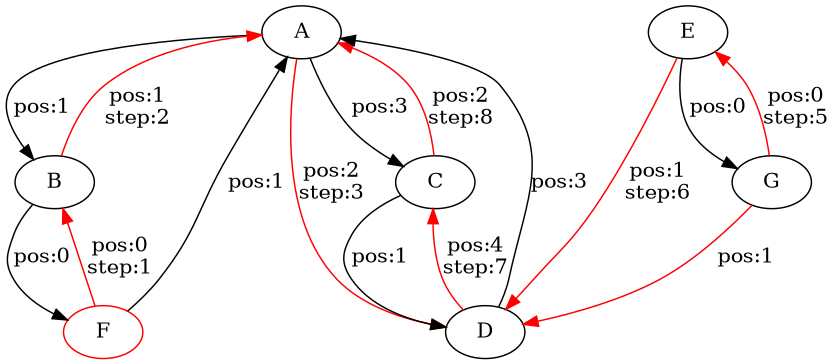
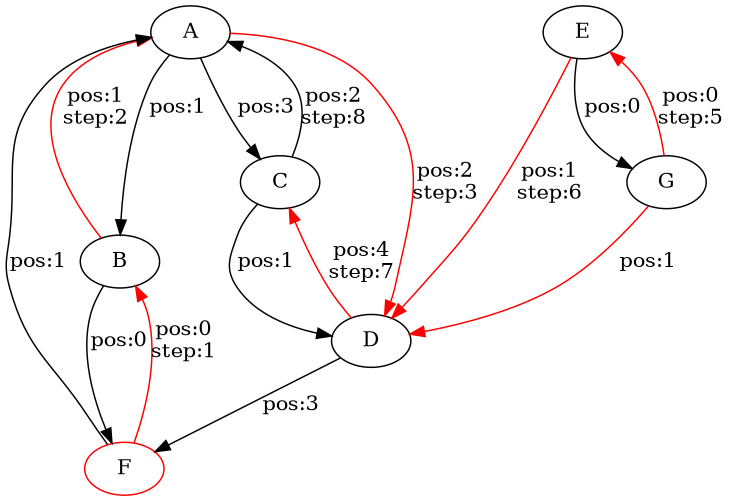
edge "C" -> "A": color red -> black
edge "D" -> "A": now "D" -> "F"
